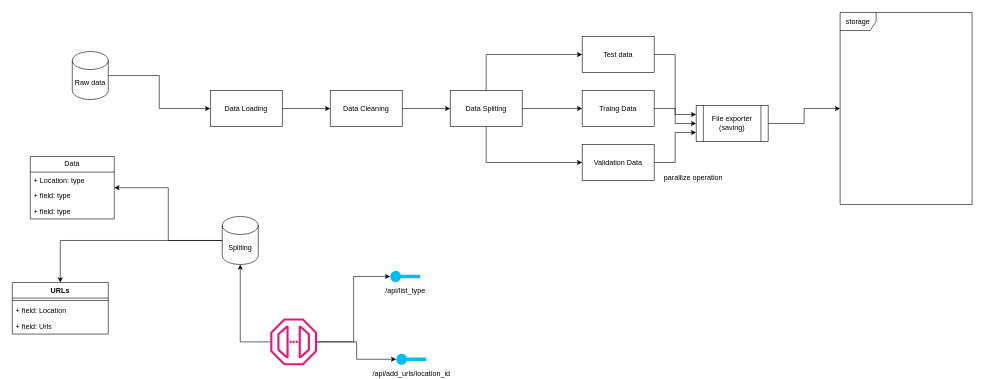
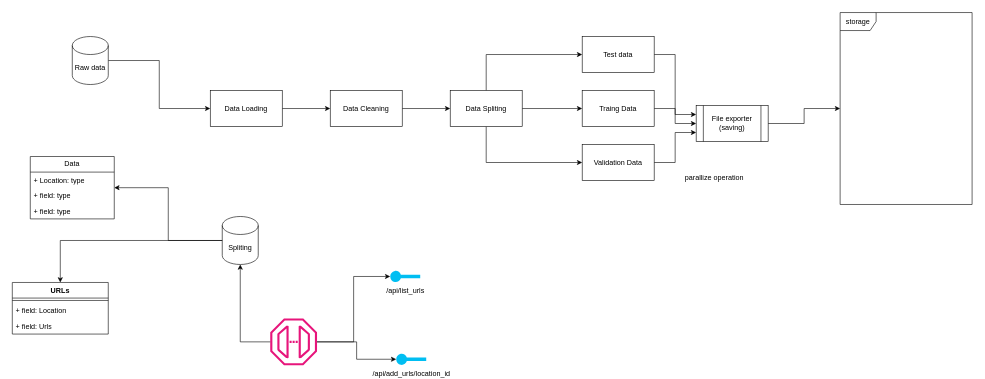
node "Raw data": moved (90, 75) -> (90, 60)
node "parallize operation": moved (693, 177) -> (714, 177)
node "/api/list_type": label "/api/list_type" -> "/api/list_urls"
